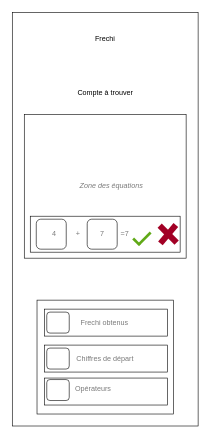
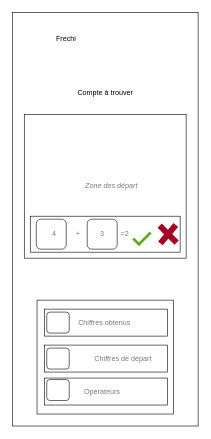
node "Frechi": moved (105, 39) -> (66, 39)
node "Zone des équations": label "Zone des équations" -> "Zone des départ"
node "7": label "7" -> "3"
node "=7": label "=7" -> "=2"
node "Frechi obtenus": label "Frechi obtenus" -> "Chiffres obtenus"
node "Chiffres de départ": moved (105, 359) -> (123, 359)
node "Opérateurs": moved (93, 389) -> (102, 392)
